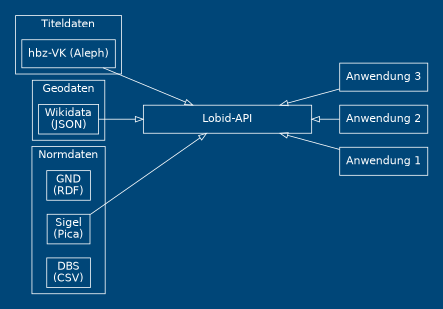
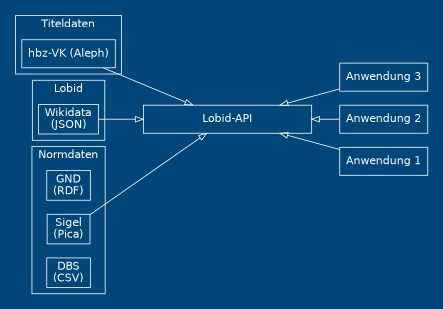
cluster "Geodaten": label "Geodaten" -> "Lobid"
